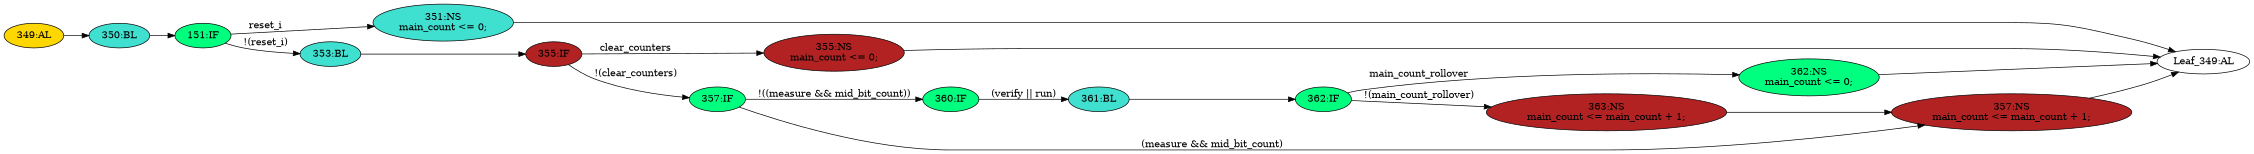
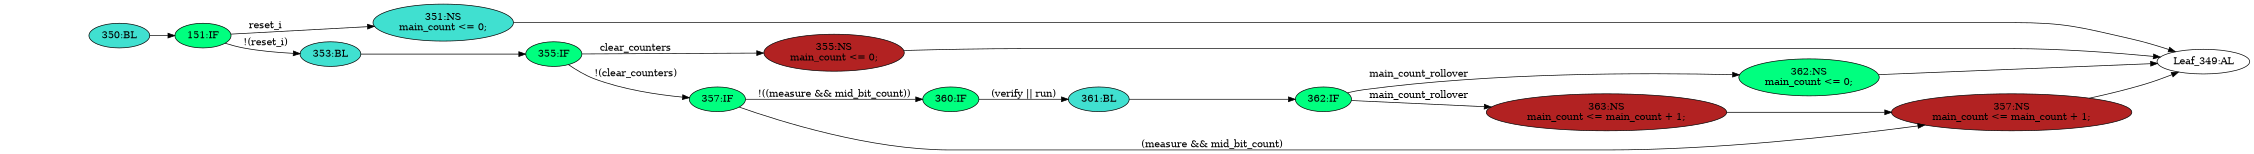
node "349:AL": removed
node "355:IF": fillcolor firebrick -> springgreen
edge "362:IF" -> "363:NS main_count <= main_count + 1;": label "!(main_count_rollover)" -> "main_count_rollover"
